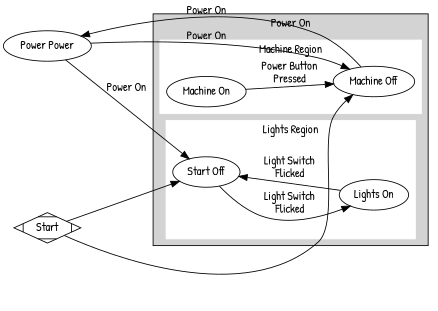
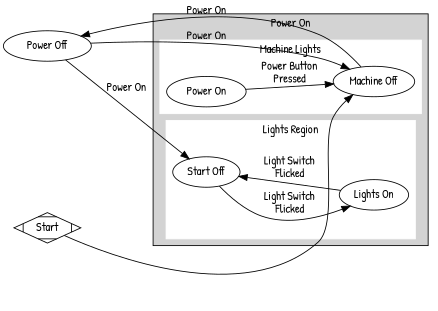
node "Power Power": label "Power Power" -> "Power Off"
cluster "Machine Region": label "Machine Region" -> "Machine Lights"
node "Machine On": label "Machine On" -> "Power On"
edge "Start" -> "Start Off": removed
